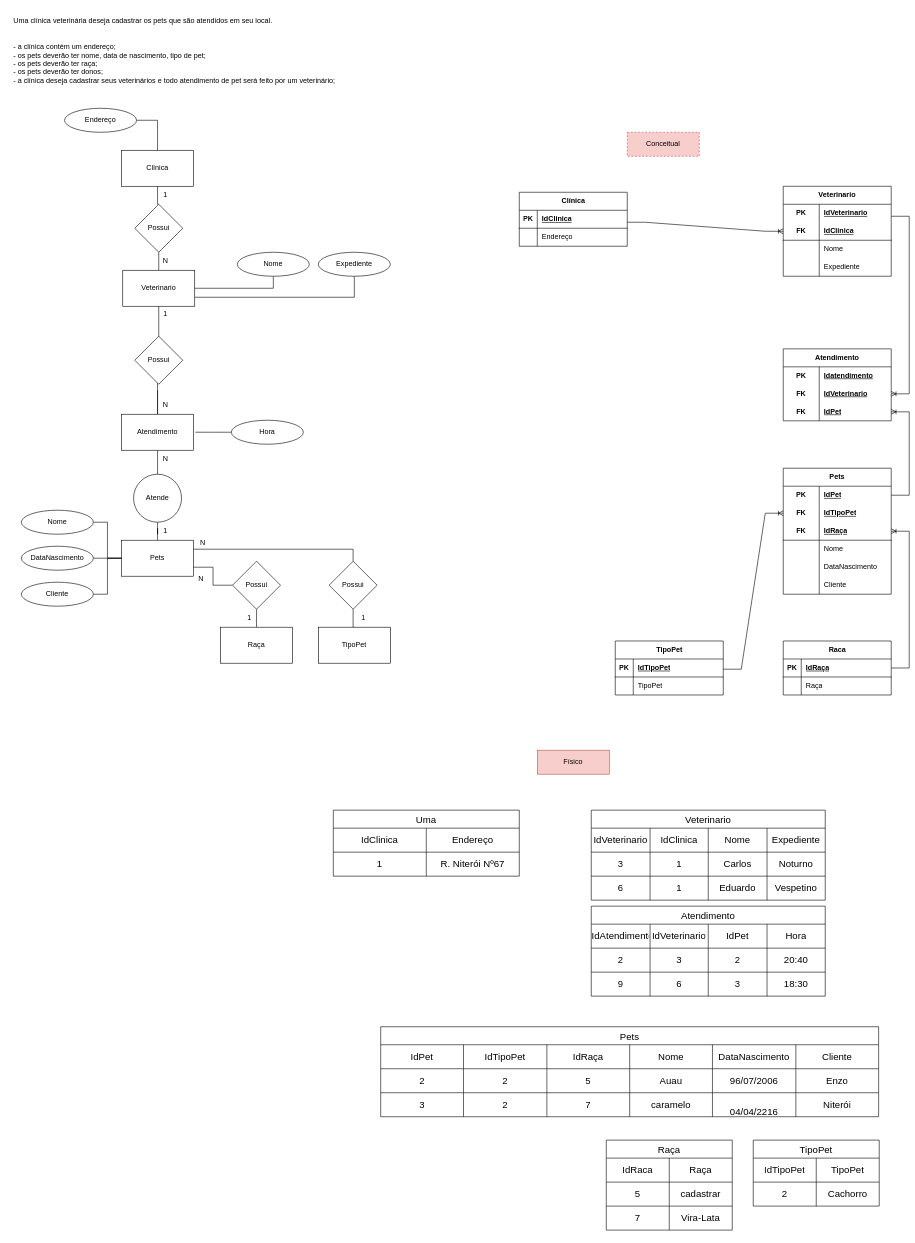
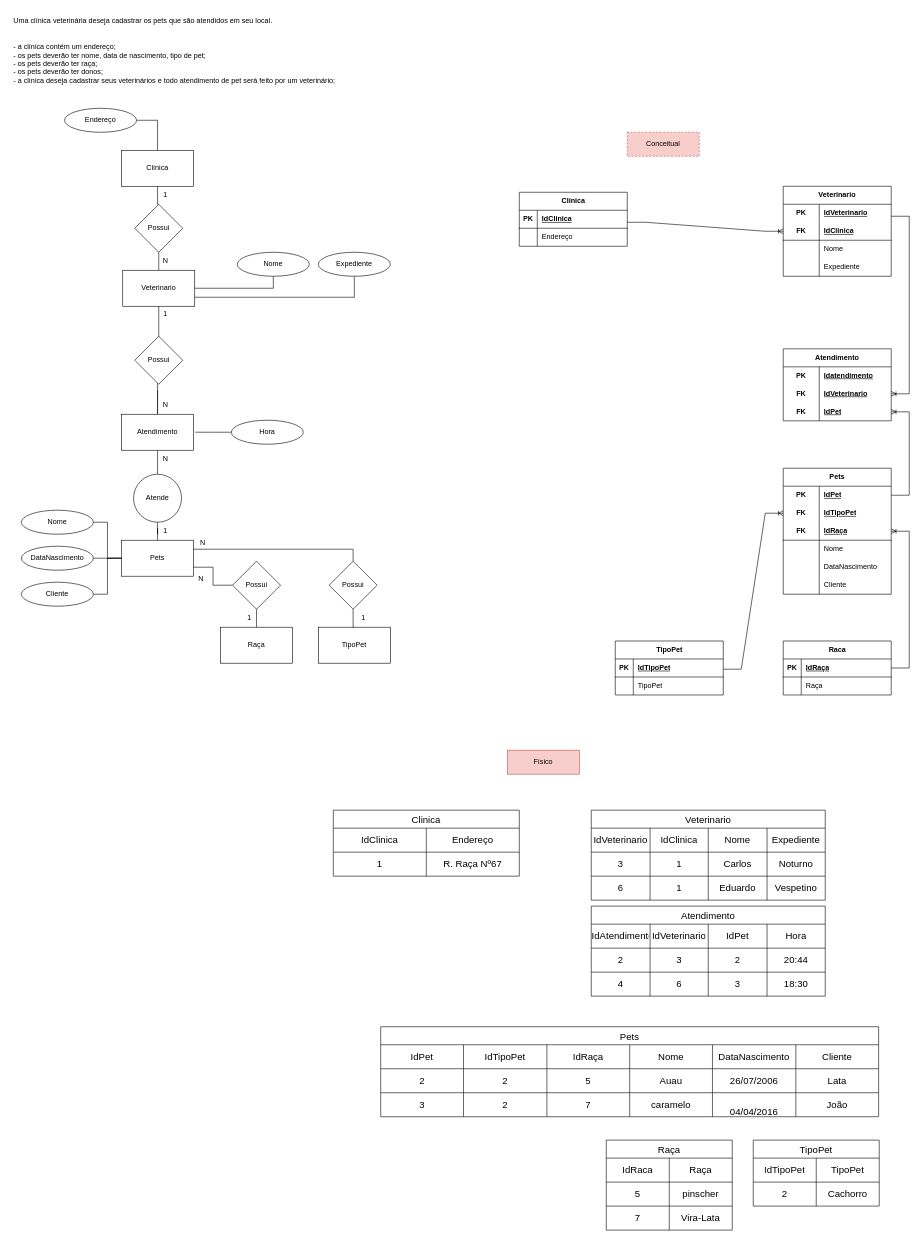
node "Físico": moved (573, 762) -> (543, 762)
node "Uma": label "Uma" -> "Clinica"
node "R. Niterói Nº67": label "R. Niterói Nº67" -> "R. Raça Nº67"
node "20:40": label "20:40" -> "20:44"
node "9": label "9" -> "4"
node "96/07/2006": label "96/07/2006" -> "26/07/2006"
node "Enzo": label "Enzo" -> "Lata"
node "04/04/2216": label "04/04/2216" -> "04/04/2016"
node "Niterói": label "Niterói" -> "João"
node "cadastrar": label "cadastrar" -> "pinscher"
